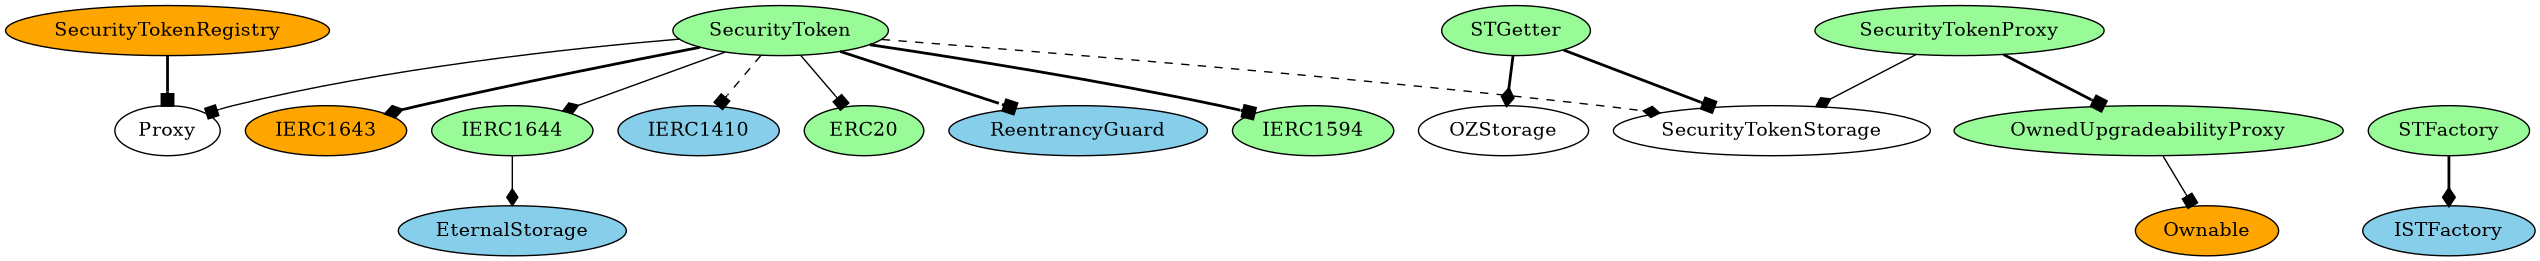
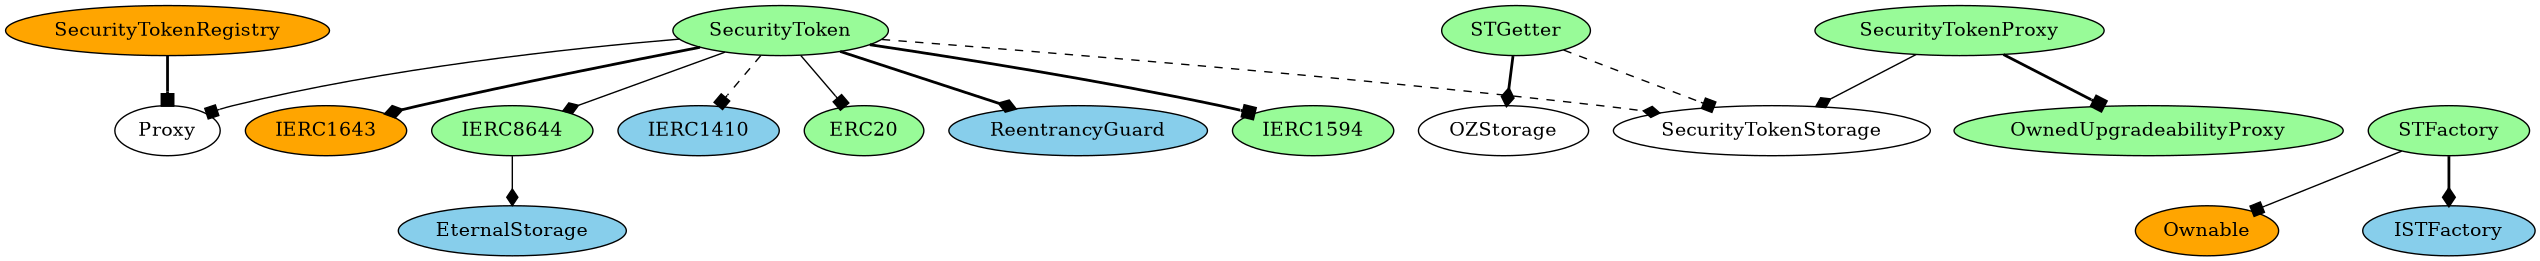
edge "STGetter" -> "SecurityTokenStorage": style bold -> dashed
edge "SecurityToken" -> "ReentrancyGuard": arrowhead box -> diamond
node "IERC1644": label "IERC1644" -> "IERC8644"
edge "OwnedUpgradeabilityProxy" -> "Ownable": now "STFactory" -> "Ownable"
